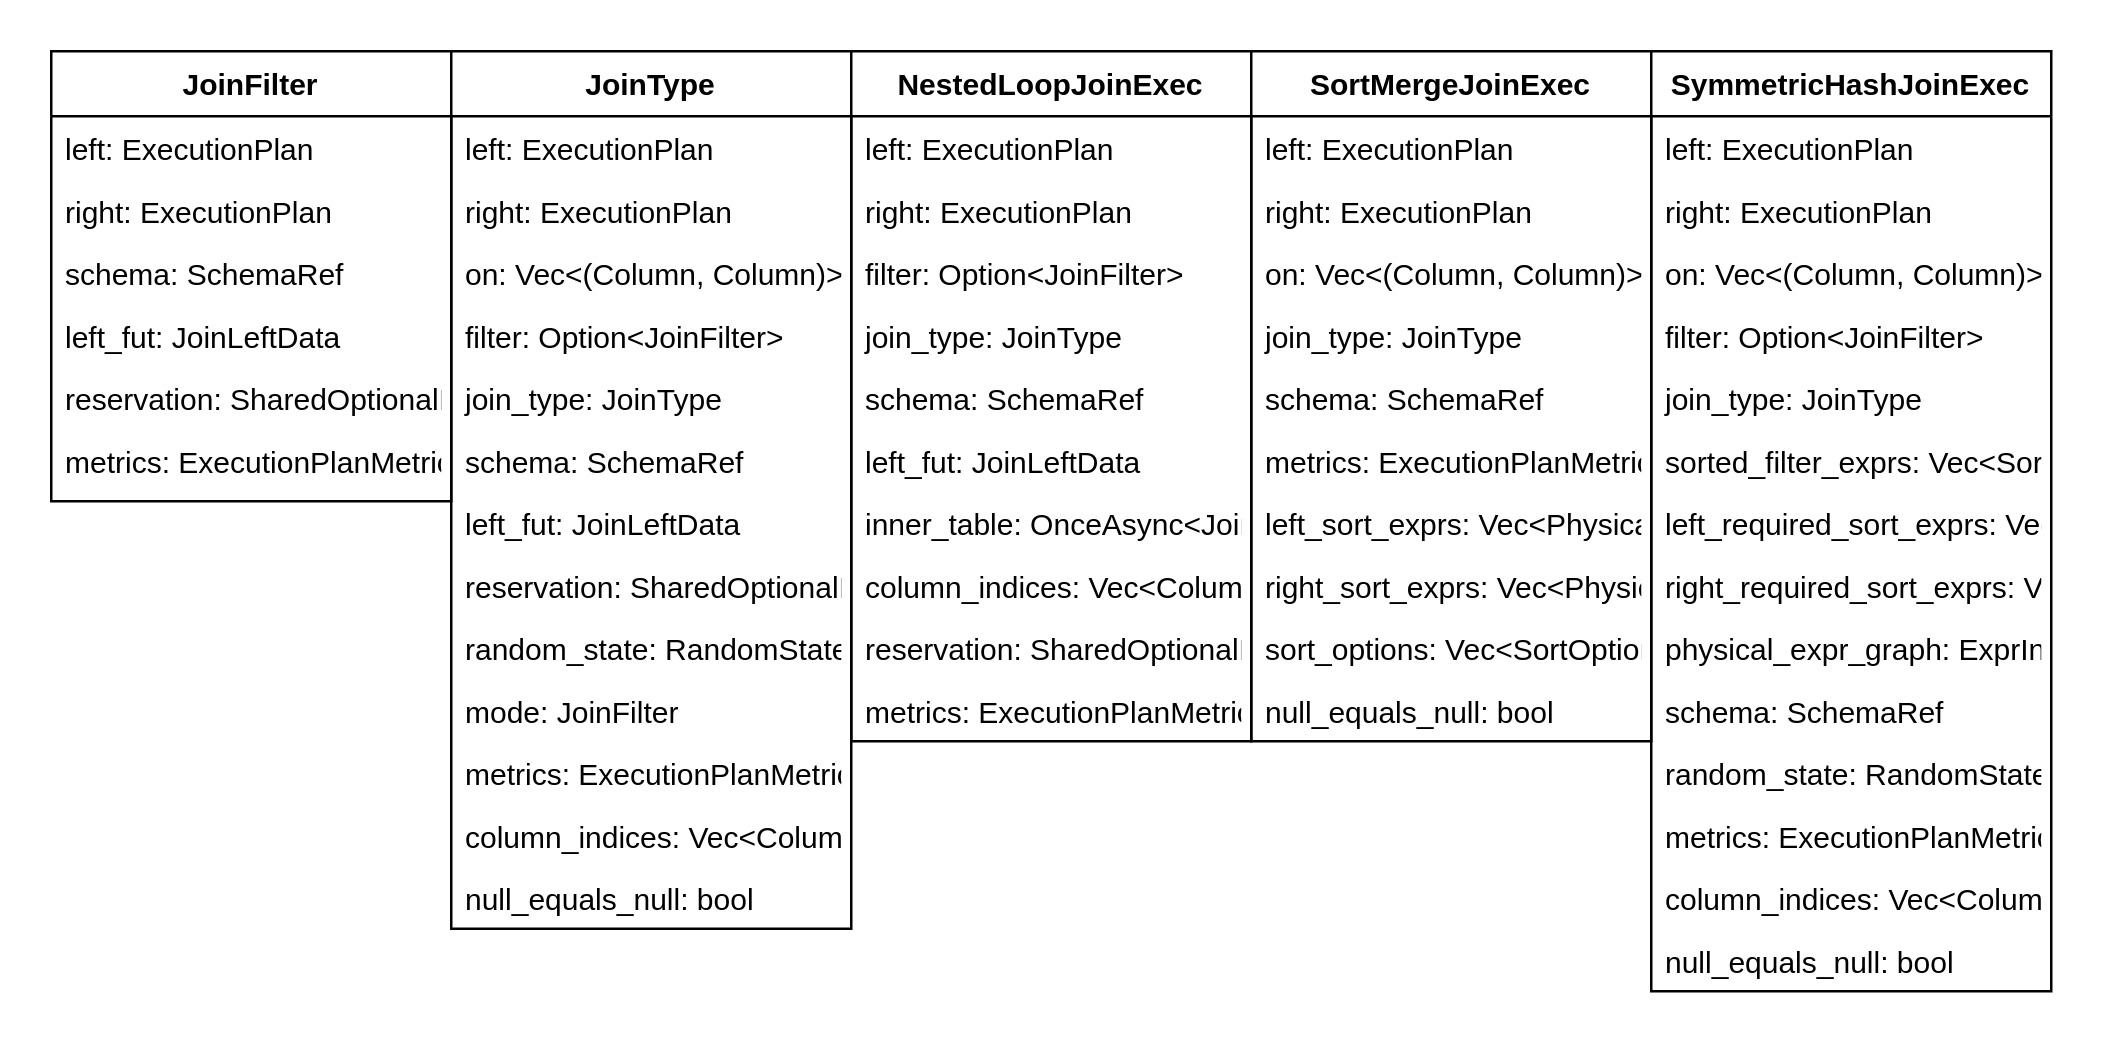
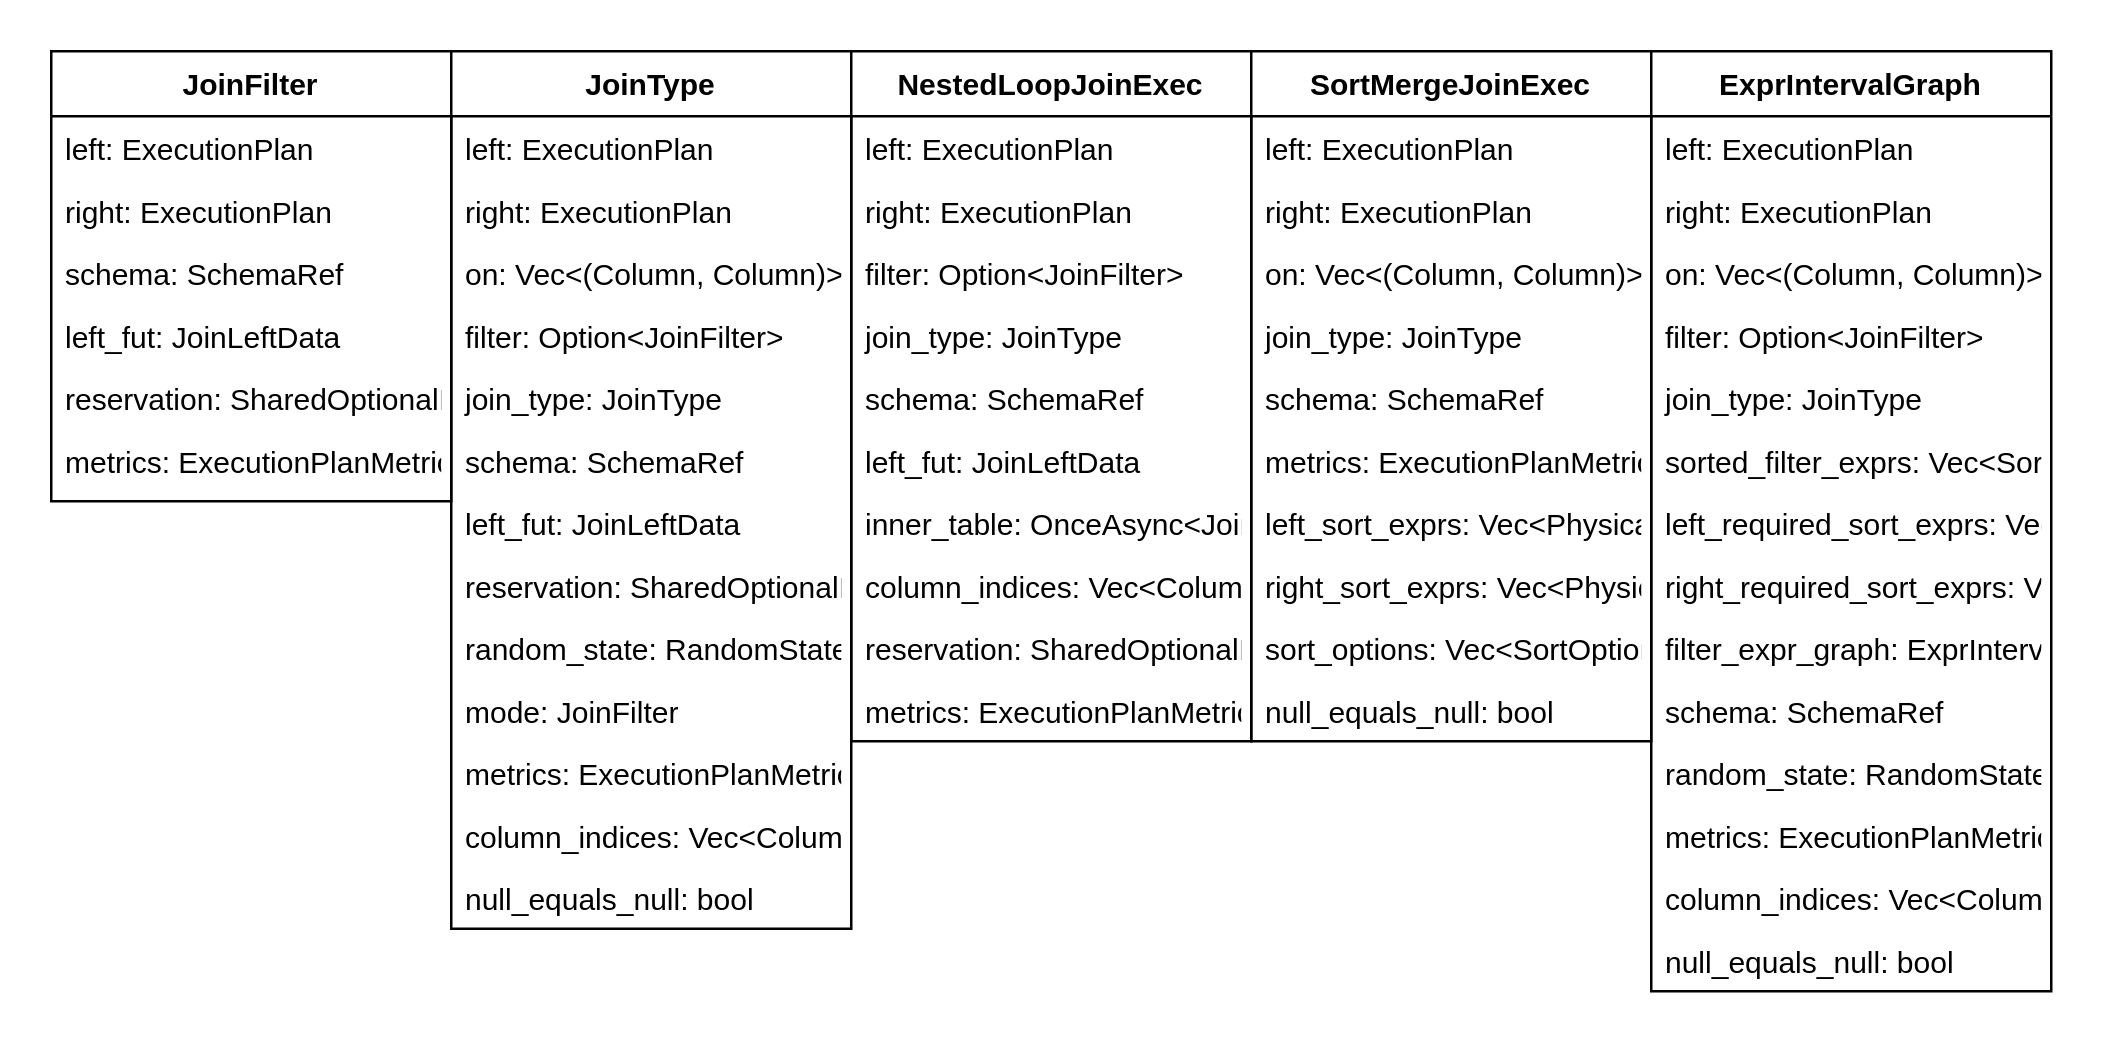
node "SymmetricHashJoinExec": label "SymmetricHashJoinExec" -> "ExprIntervalGraph"
node "physical_expr_graph: ExprIntervalGraph": label "physical_expr_graph: ExprIntervalGraph" -> "filter_expr_graph: ExprIntervalGraph"
